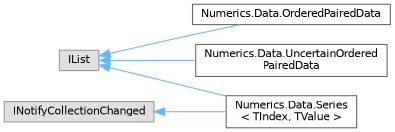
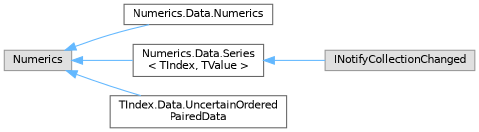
node "Numerics.Data.OrderedPairedData": label "Numerics.Data.OrderedPairedData" -> "Numerics.Data.Numerics"
node "IList": label "IList" -> "Numerics"
node "Numerics.Data.UncertainOrdered PairedData": label "Numerics.Data.UncertainOrdered PairedData" -> "TIndex.Data.UncertainOrdered PairedData"
edge "Numerics.Data.Series < TIndex, TValue >" -> "INotifyCollectionChanged": reversed
